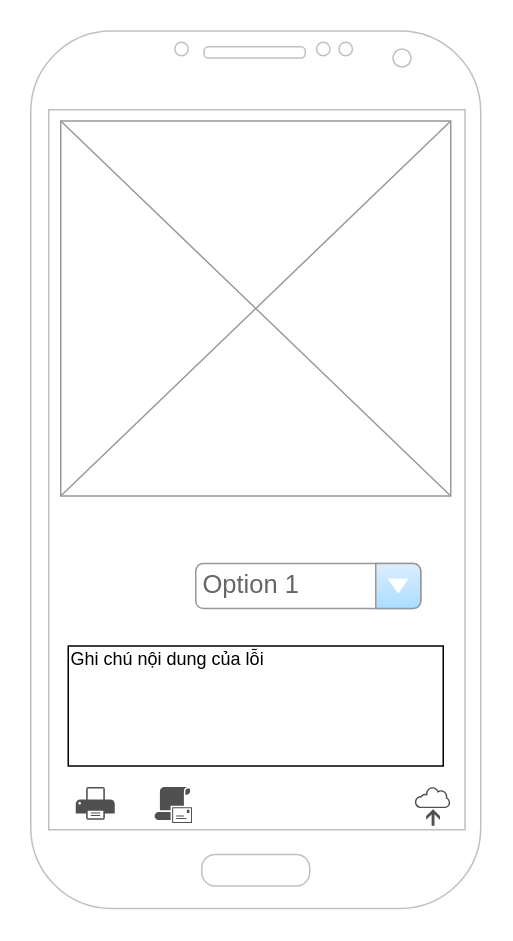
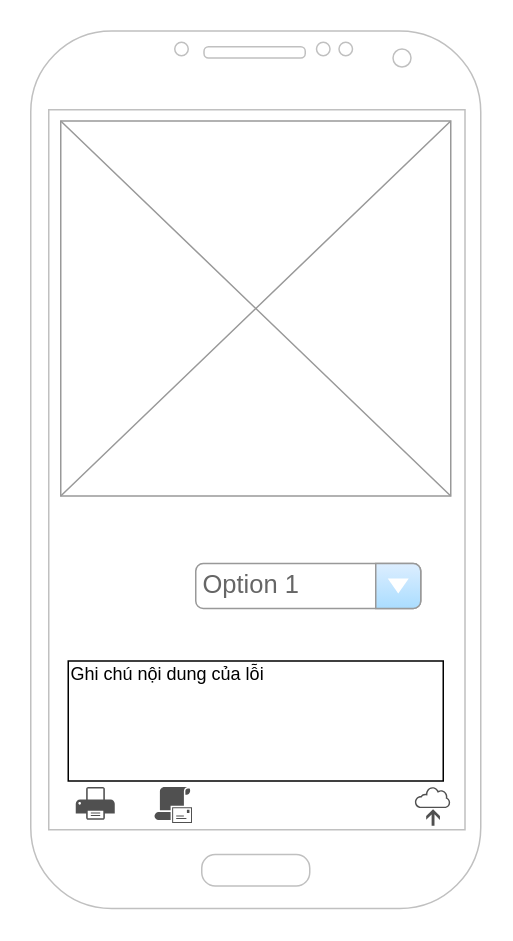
node "Ghi chú nội dung của lỗi": moved (256, 706) -> (256, 721)
